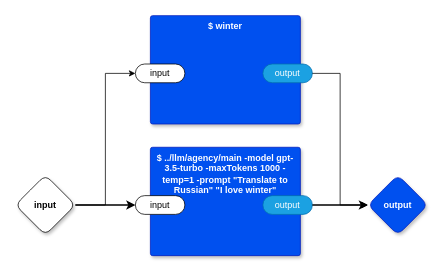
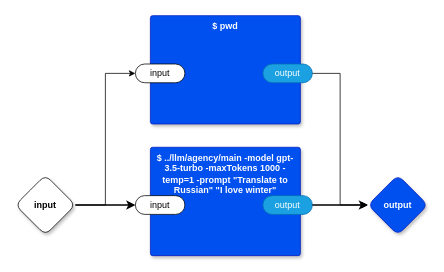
node "$ winter": label "$ winter" -> "$ pwd"
